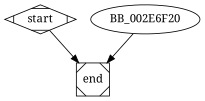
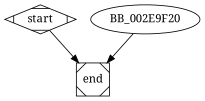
node "BB_002E6F20": label "BB_002E6F20" -> "BB_002E9F20"
